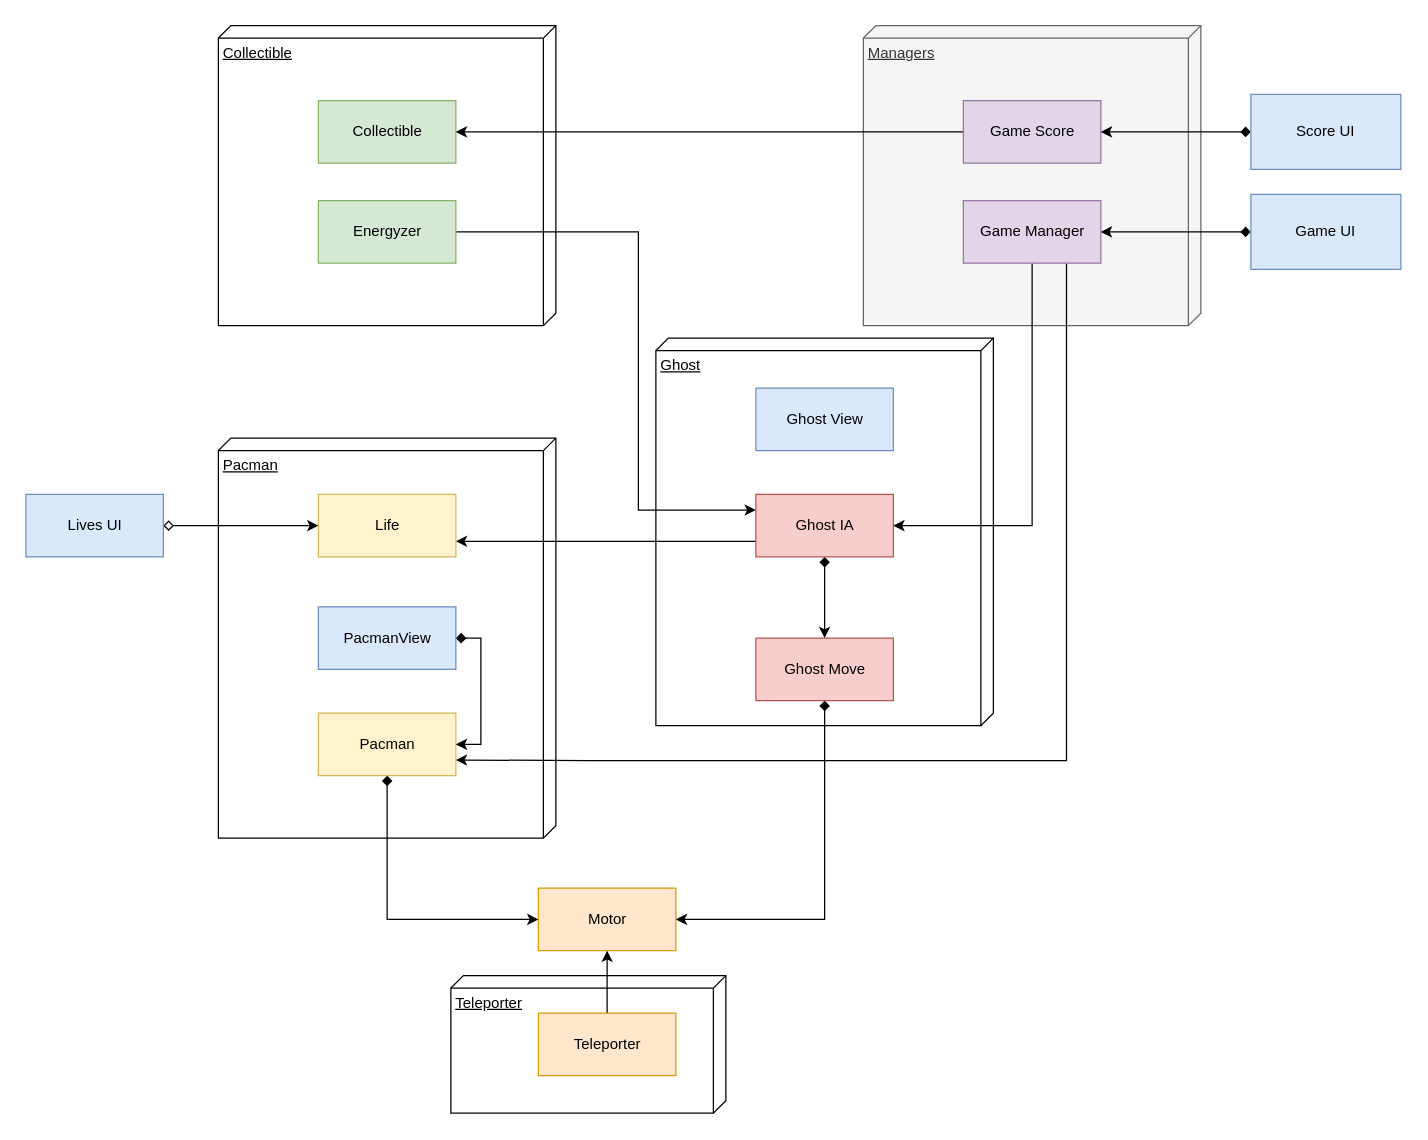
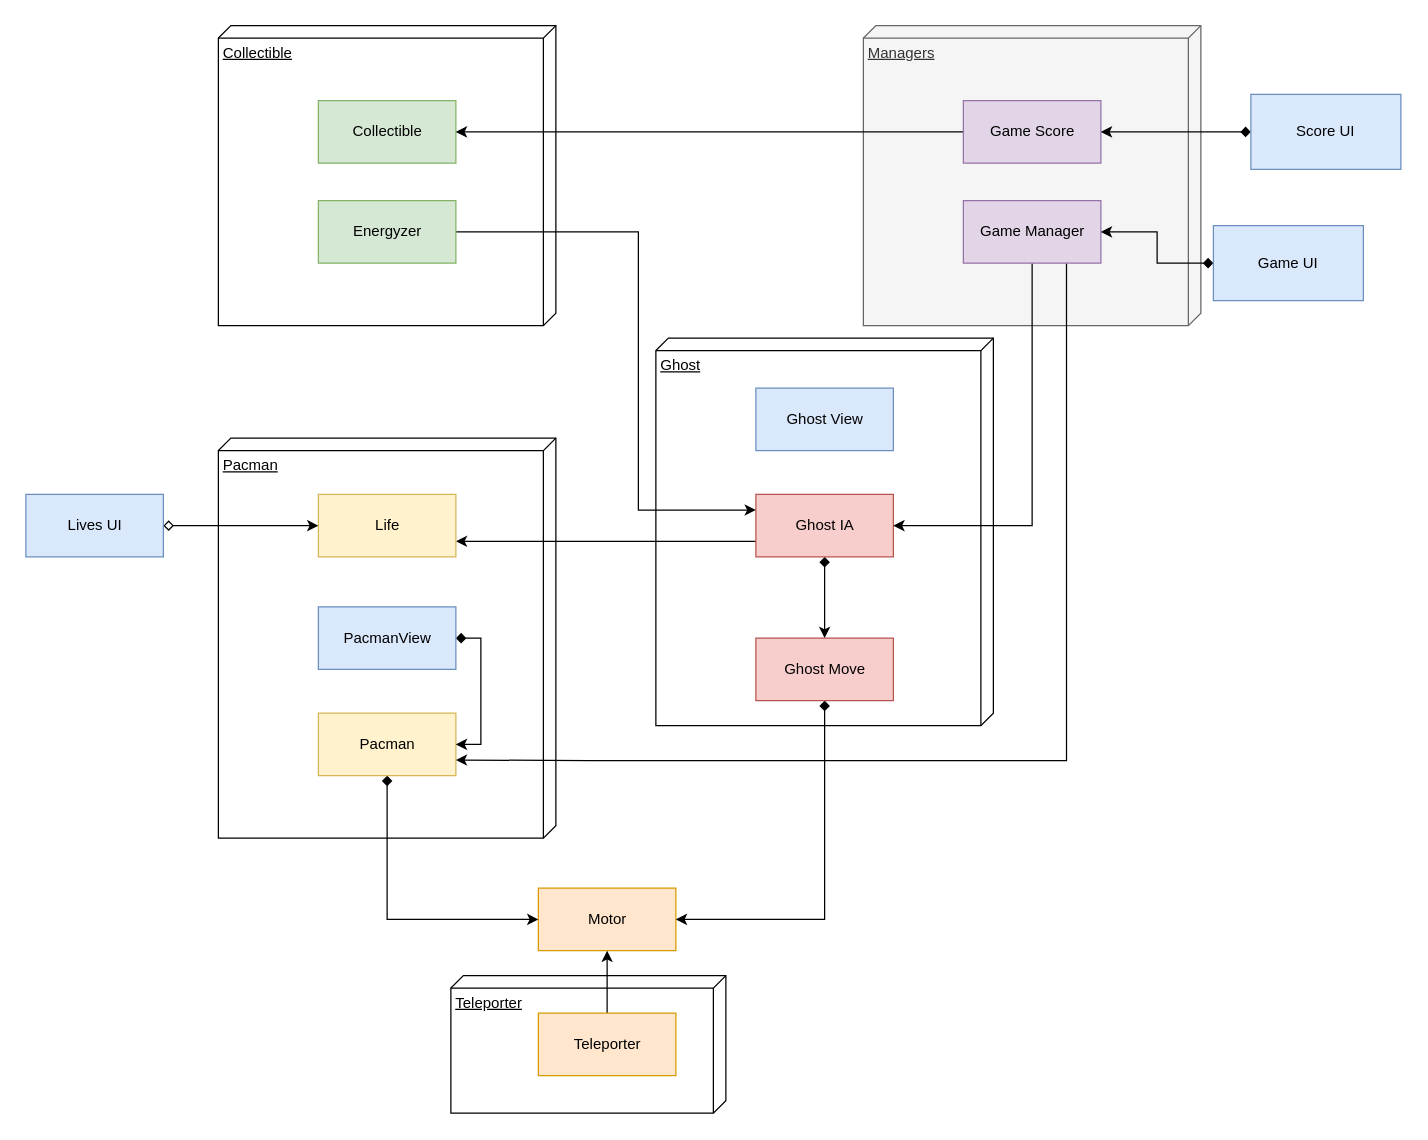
node "Game UI": moved (1326, 232) -> (1288, 263)
